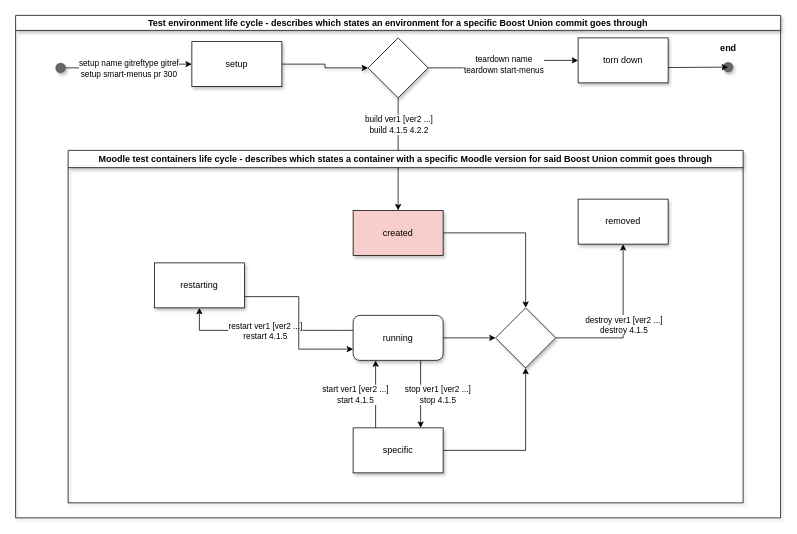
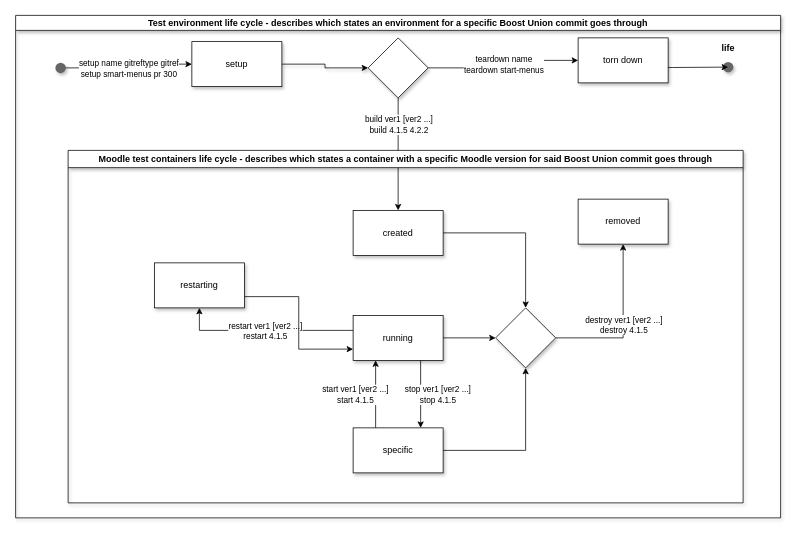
node "end": label "end" -> "life"
node "created": fillcolor #f8cecc -> #ffffff
node "running": shape rounded rectangle -> rectangle
